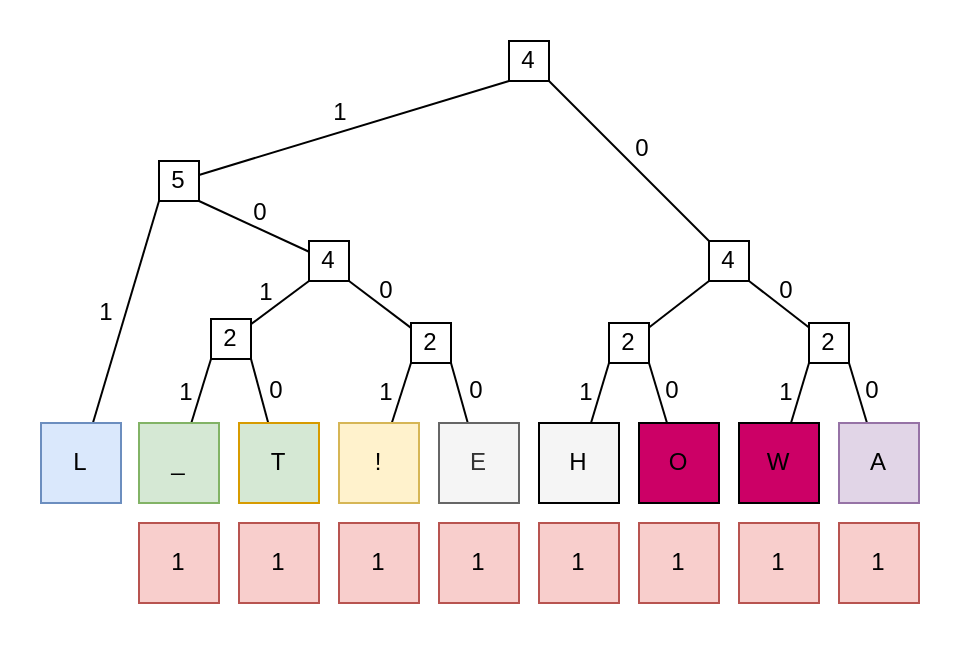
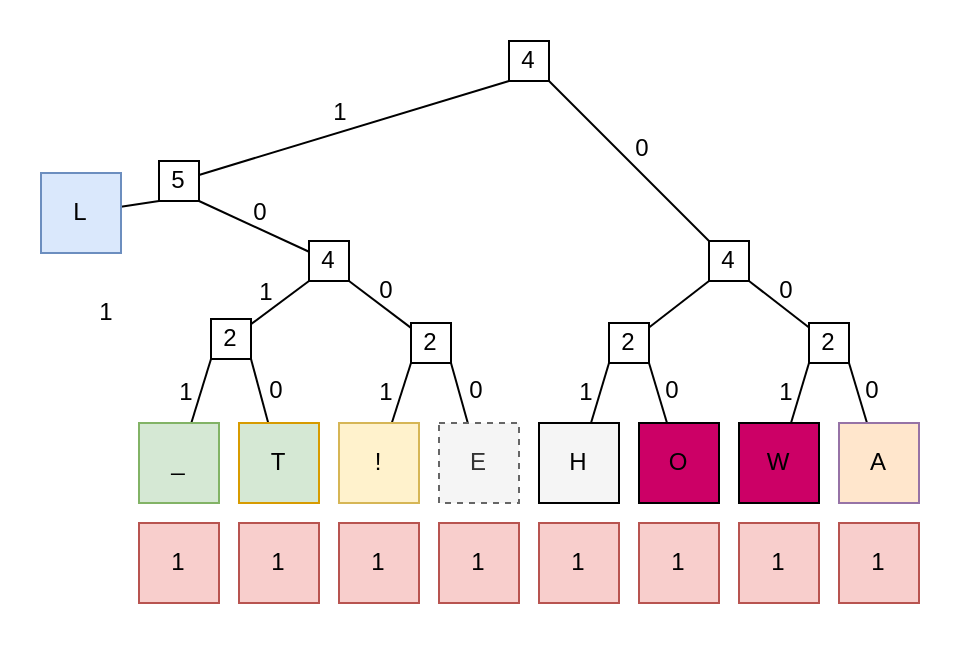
node "L": moved (81, 463) -> (81, 213)
node "E": style solid -> dashed
node "A": fillcolor #e1d5e7 -> #ffe6cc
